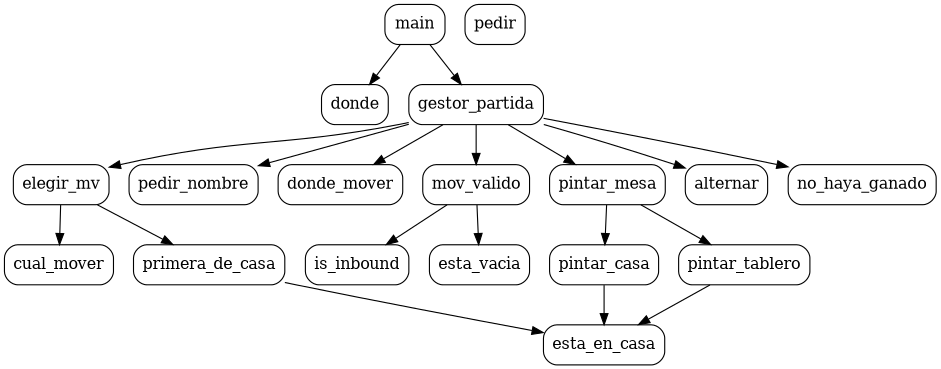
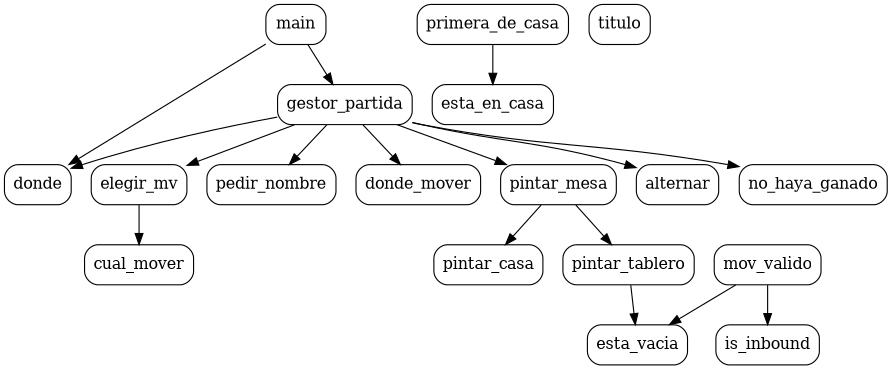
node "pedir": label "pedir" -> "titulo"
edge "gestor_partida" -> "mov_valido": now "gestor_partida" -> "donde"
edge "elegir_mv" -> "primera_de_casa": removed
edge "pintar_casa" -> "esta_en_casa": removed
edge "pintar_tablero" -> "esta_en_casa": now "pintar_tablero" -> "esta_vacia"
